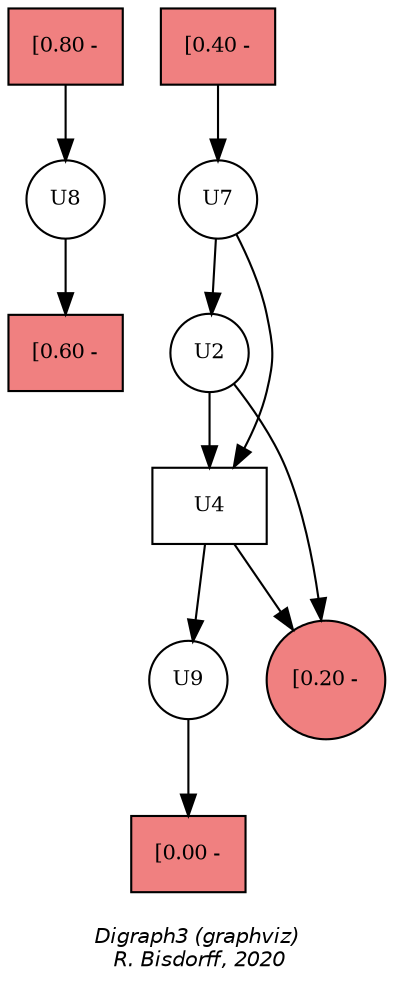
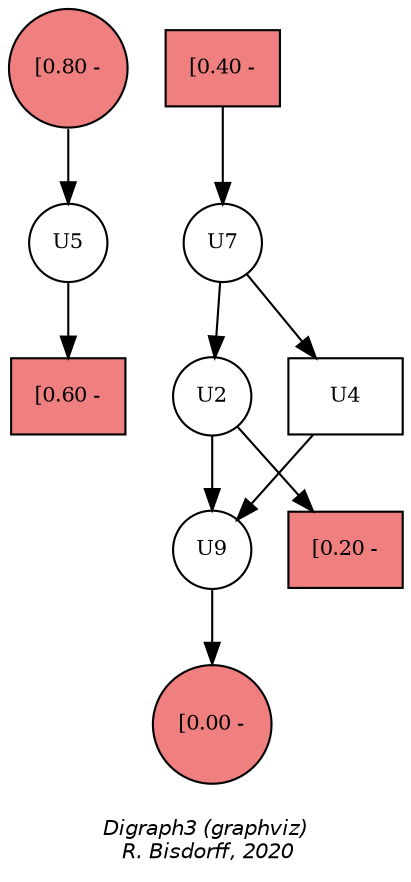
node "[0.80 -": shape box -> circle
node "U8": label "U8" -> "U5"
edge "U2" -> "U4": now "U2" -> "U9"
edge "U4" -> "[0.20 -": removed
node "[0.20 -": shape circle -> box
node "[0.00 -": shape box -> circle
